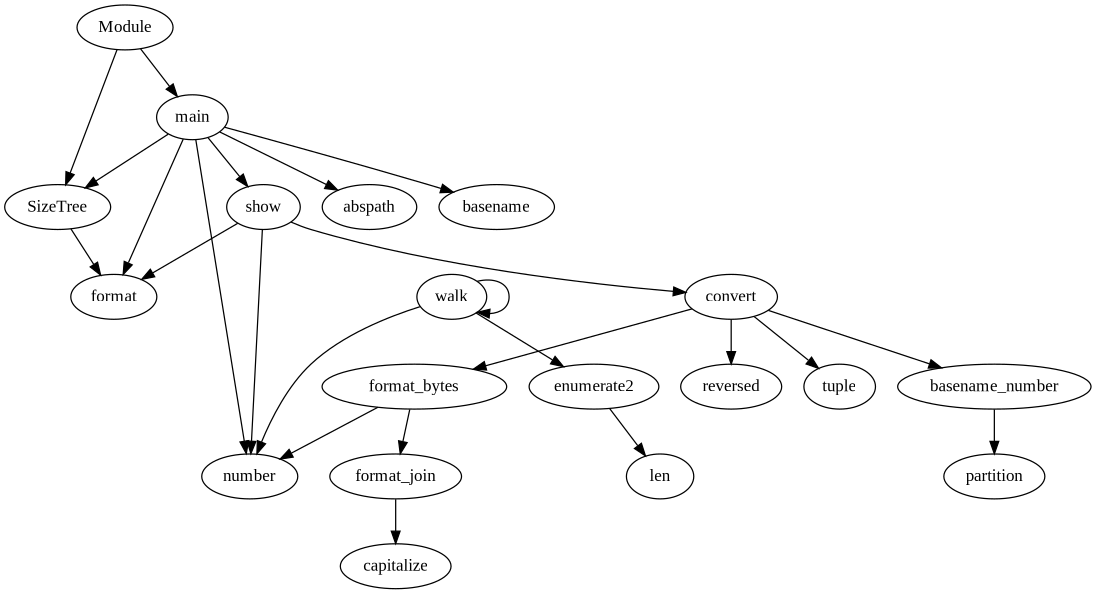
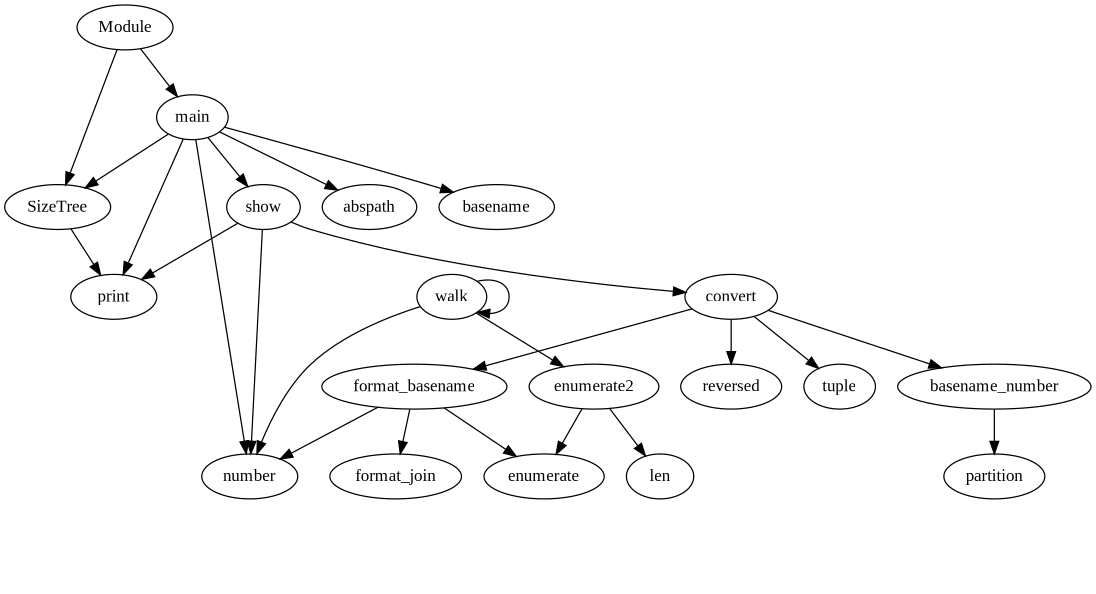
node "format": label "format" -> "print"
node "format_bytes": label "format_bytes" -> "format_basename"
node "enumerate": added
node "capitalize": removed
